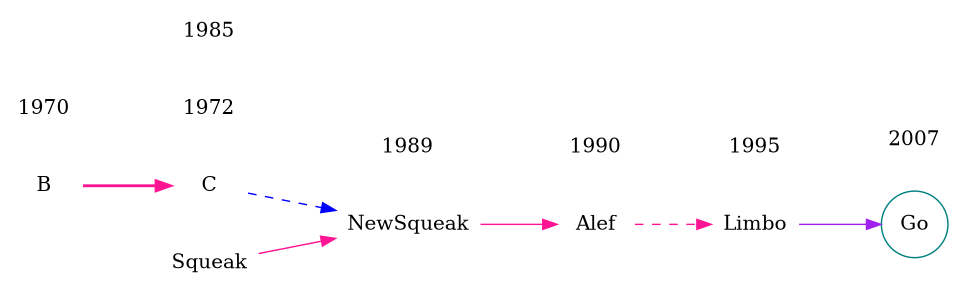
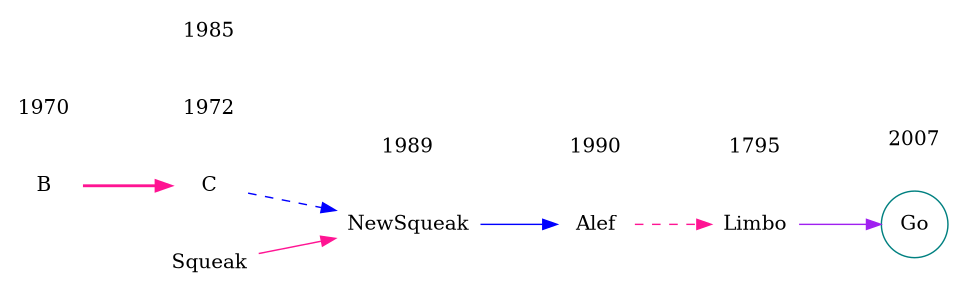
node "1995": label "1995" -> "1795"
edge "NewSqueak" -> "Alef": color deeppink -> blue
